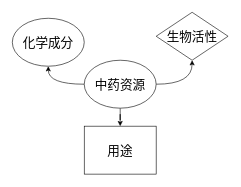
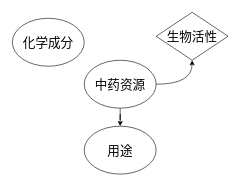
edge "中药资源" -> "化学成分": removed
node "用途": shape rectangle -> ellipse
